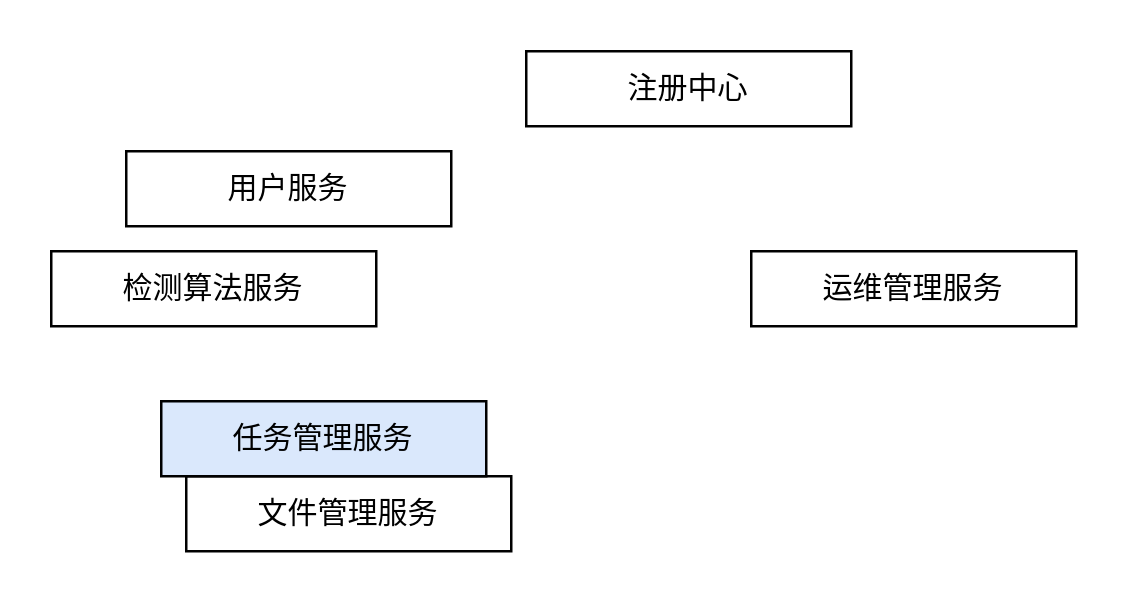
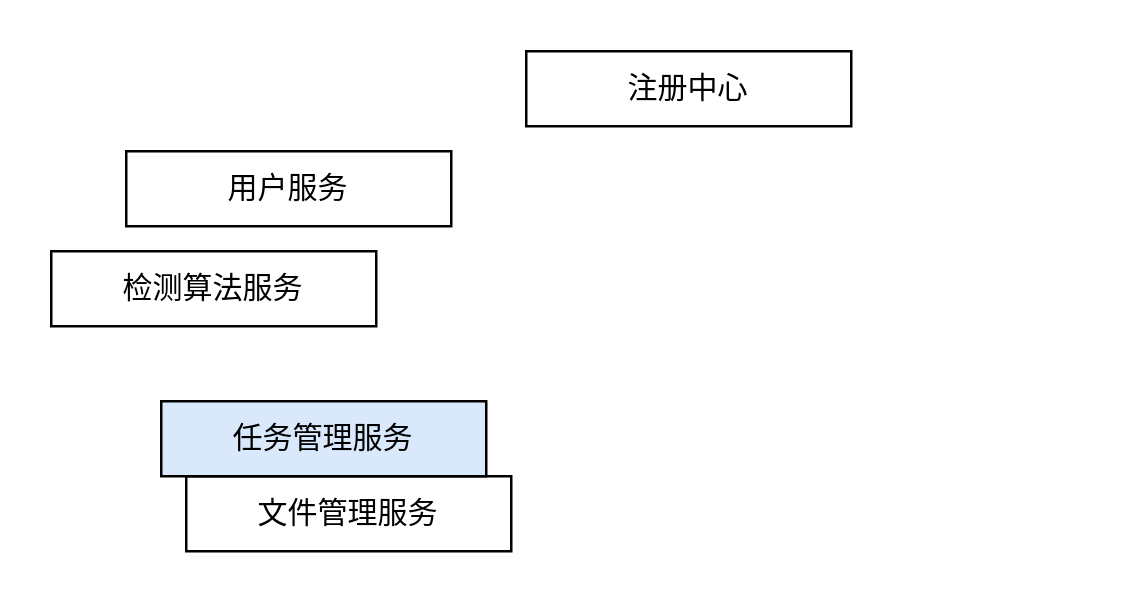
node "运维管理服务": removed
